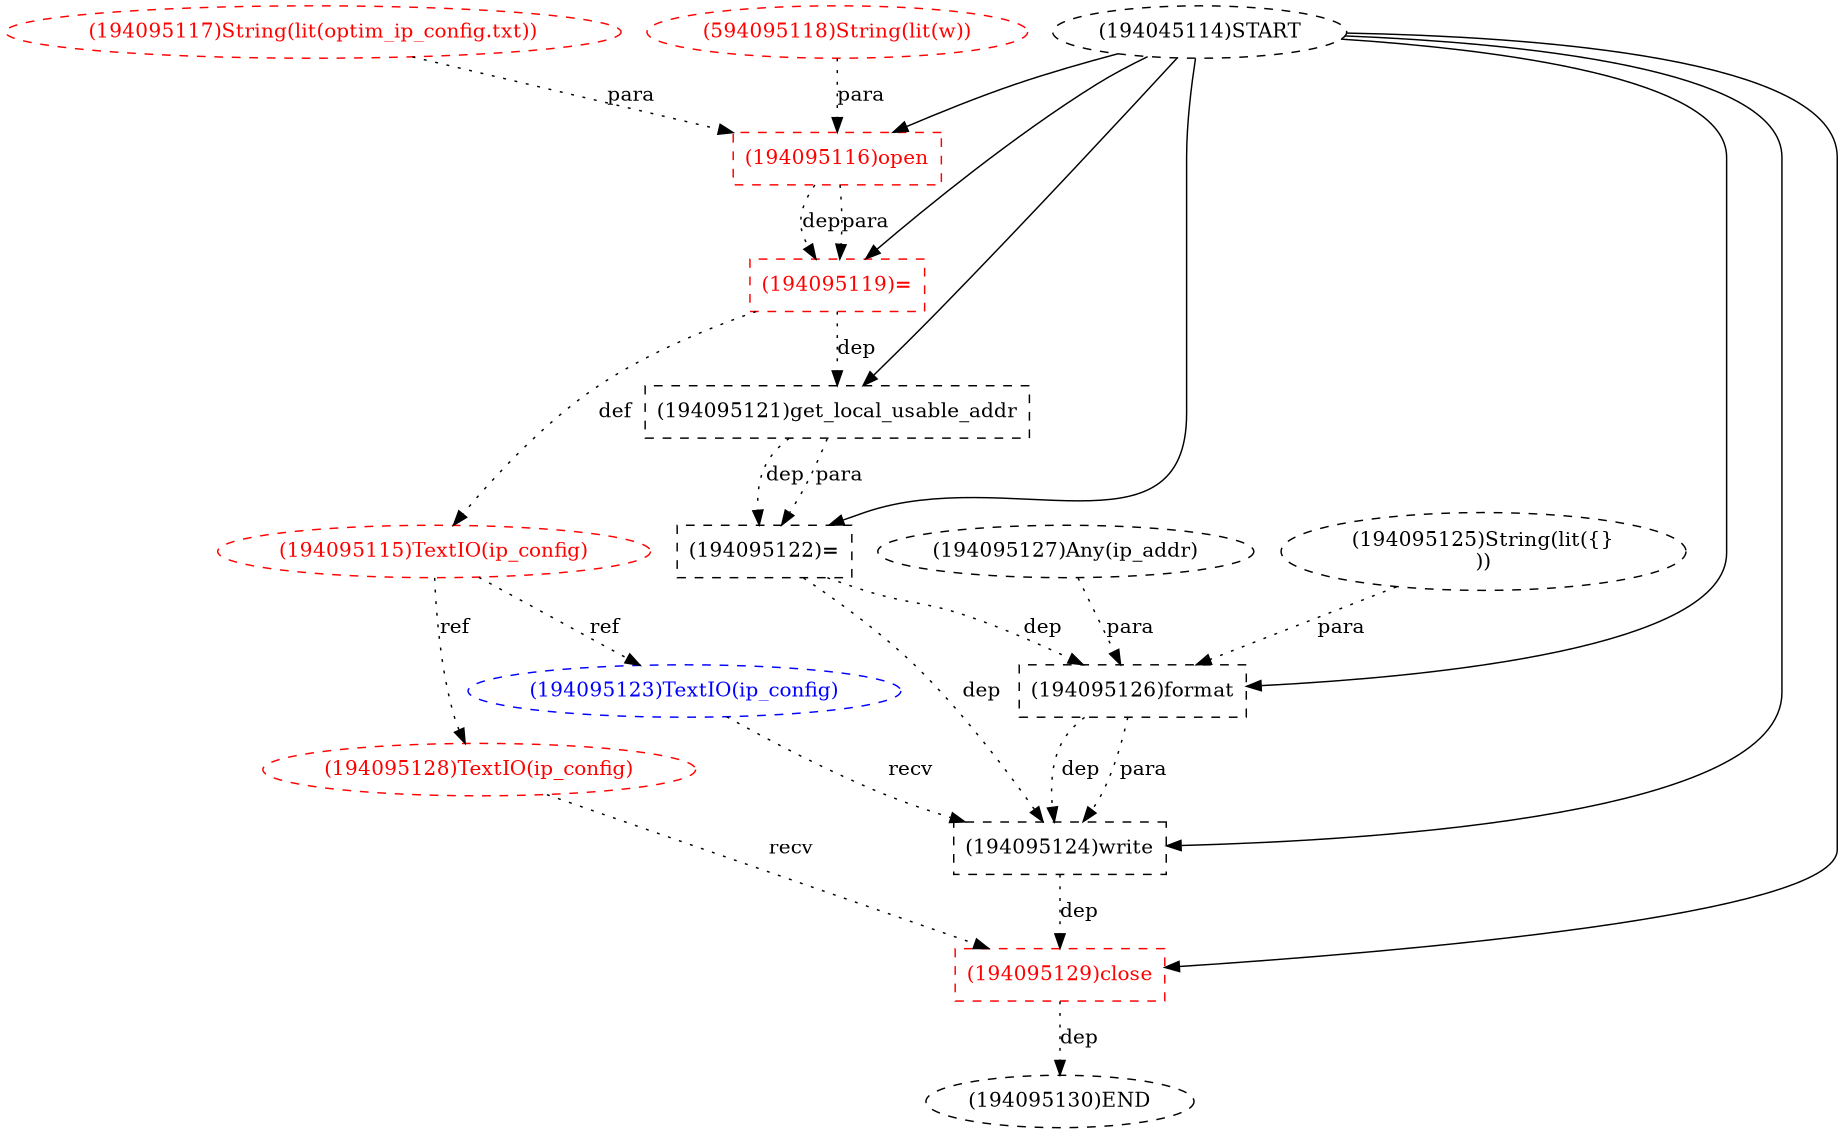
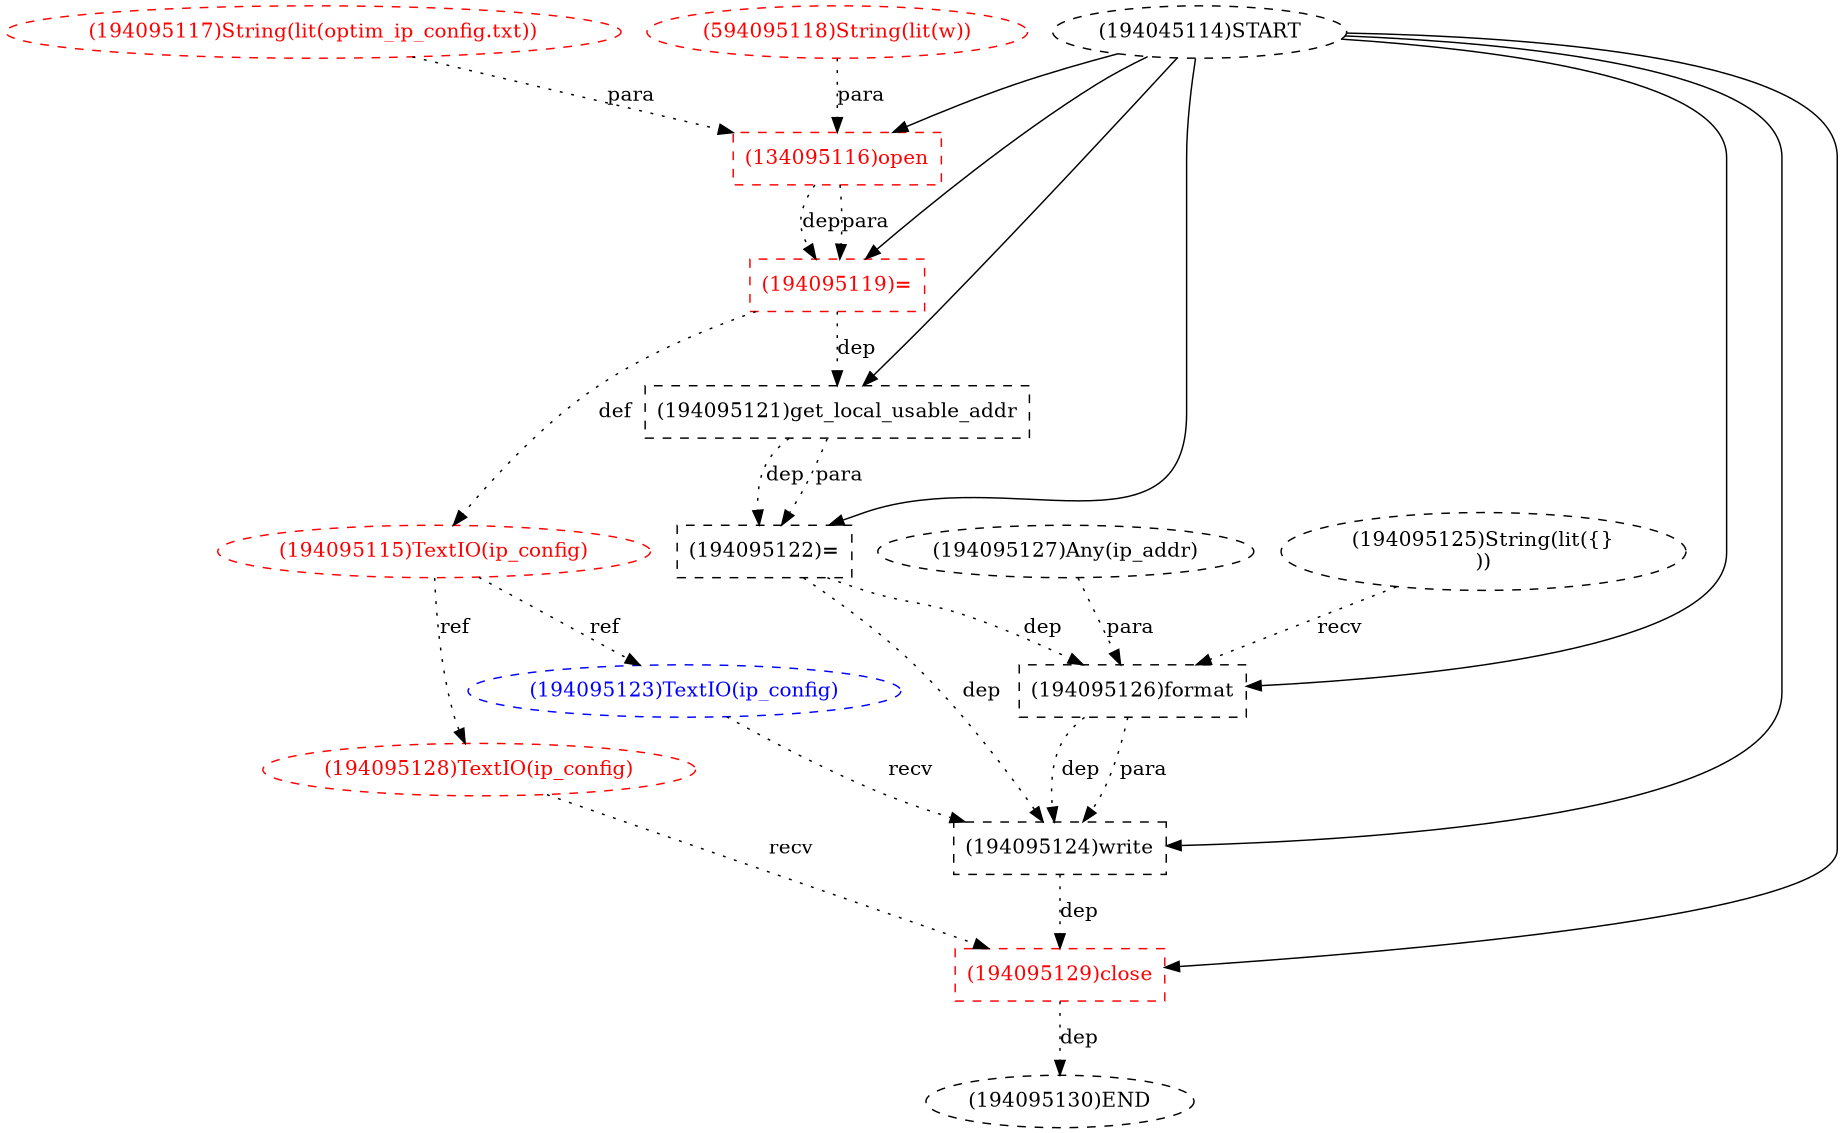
node "(194095116)open": label "(194095116)open" -> "(134095116)open"
edge "(194095125)String(lit({} ))" -> "(194095126)format": label "para" -> "recv"
